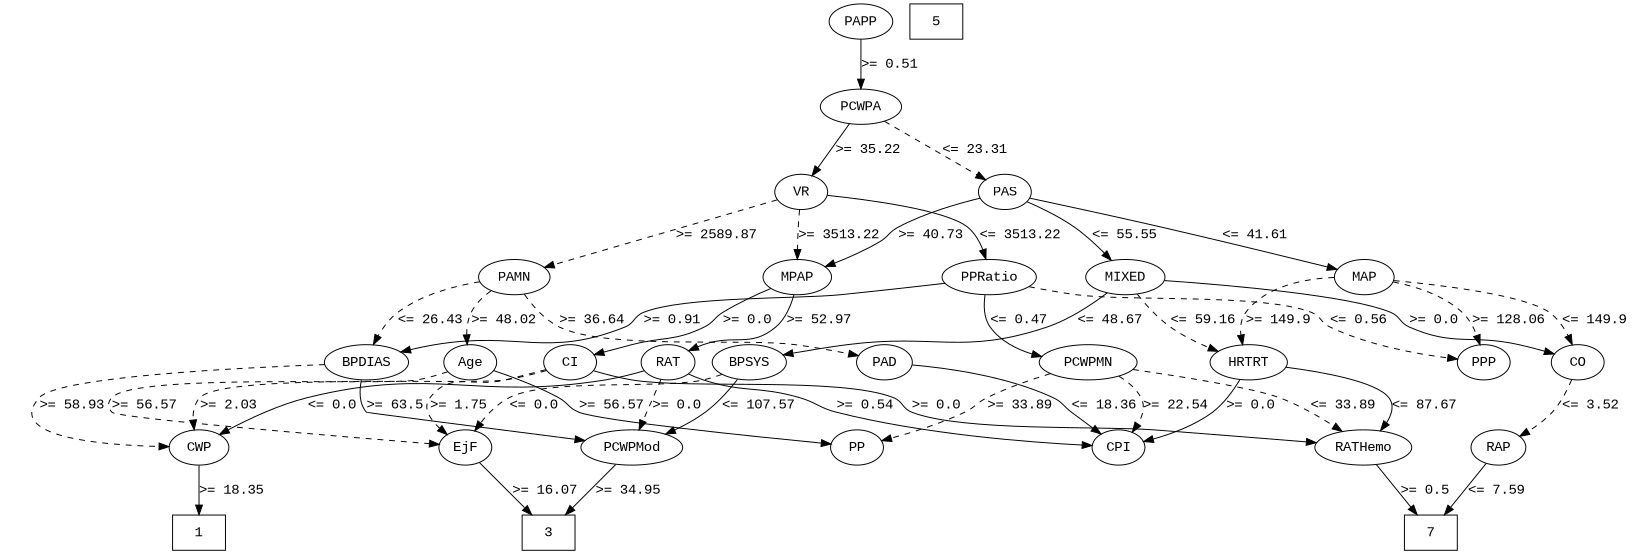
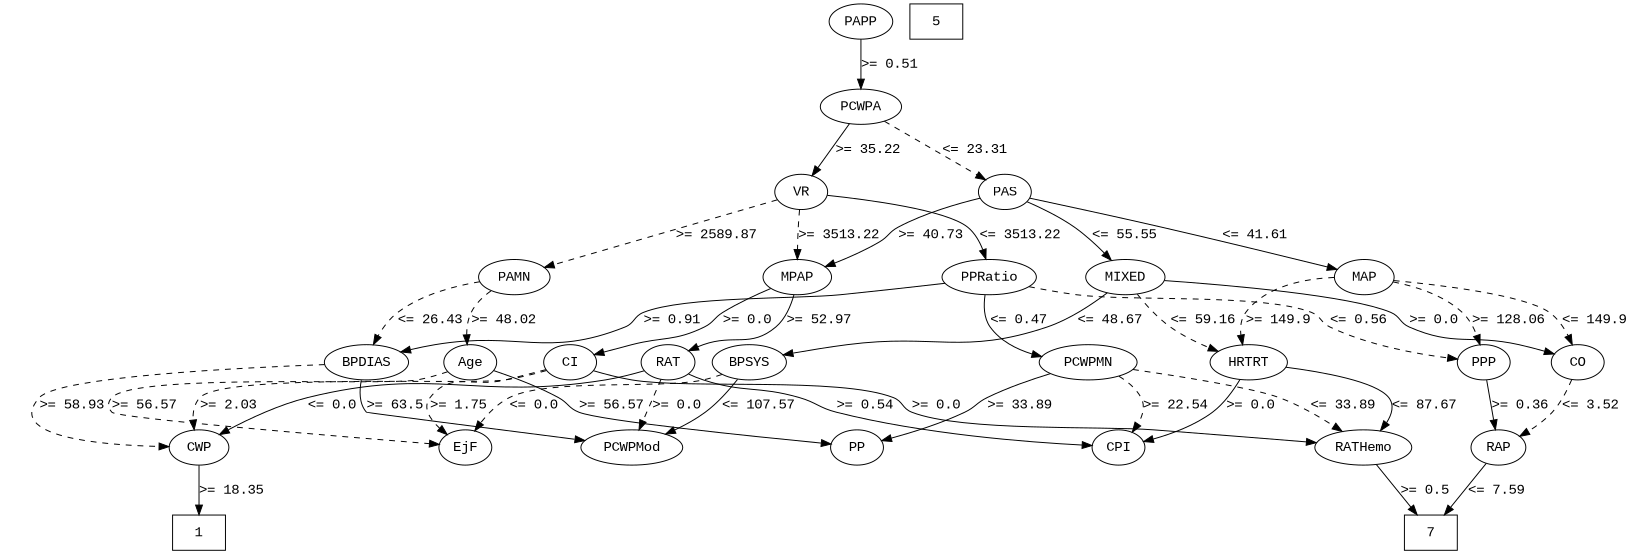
node "PAD": removed
edge "PPP" -> "RAP": added, label ">= 0.36"
edge "PCWPMN" -> "PP": style dashed -> solid
node "3": removed
